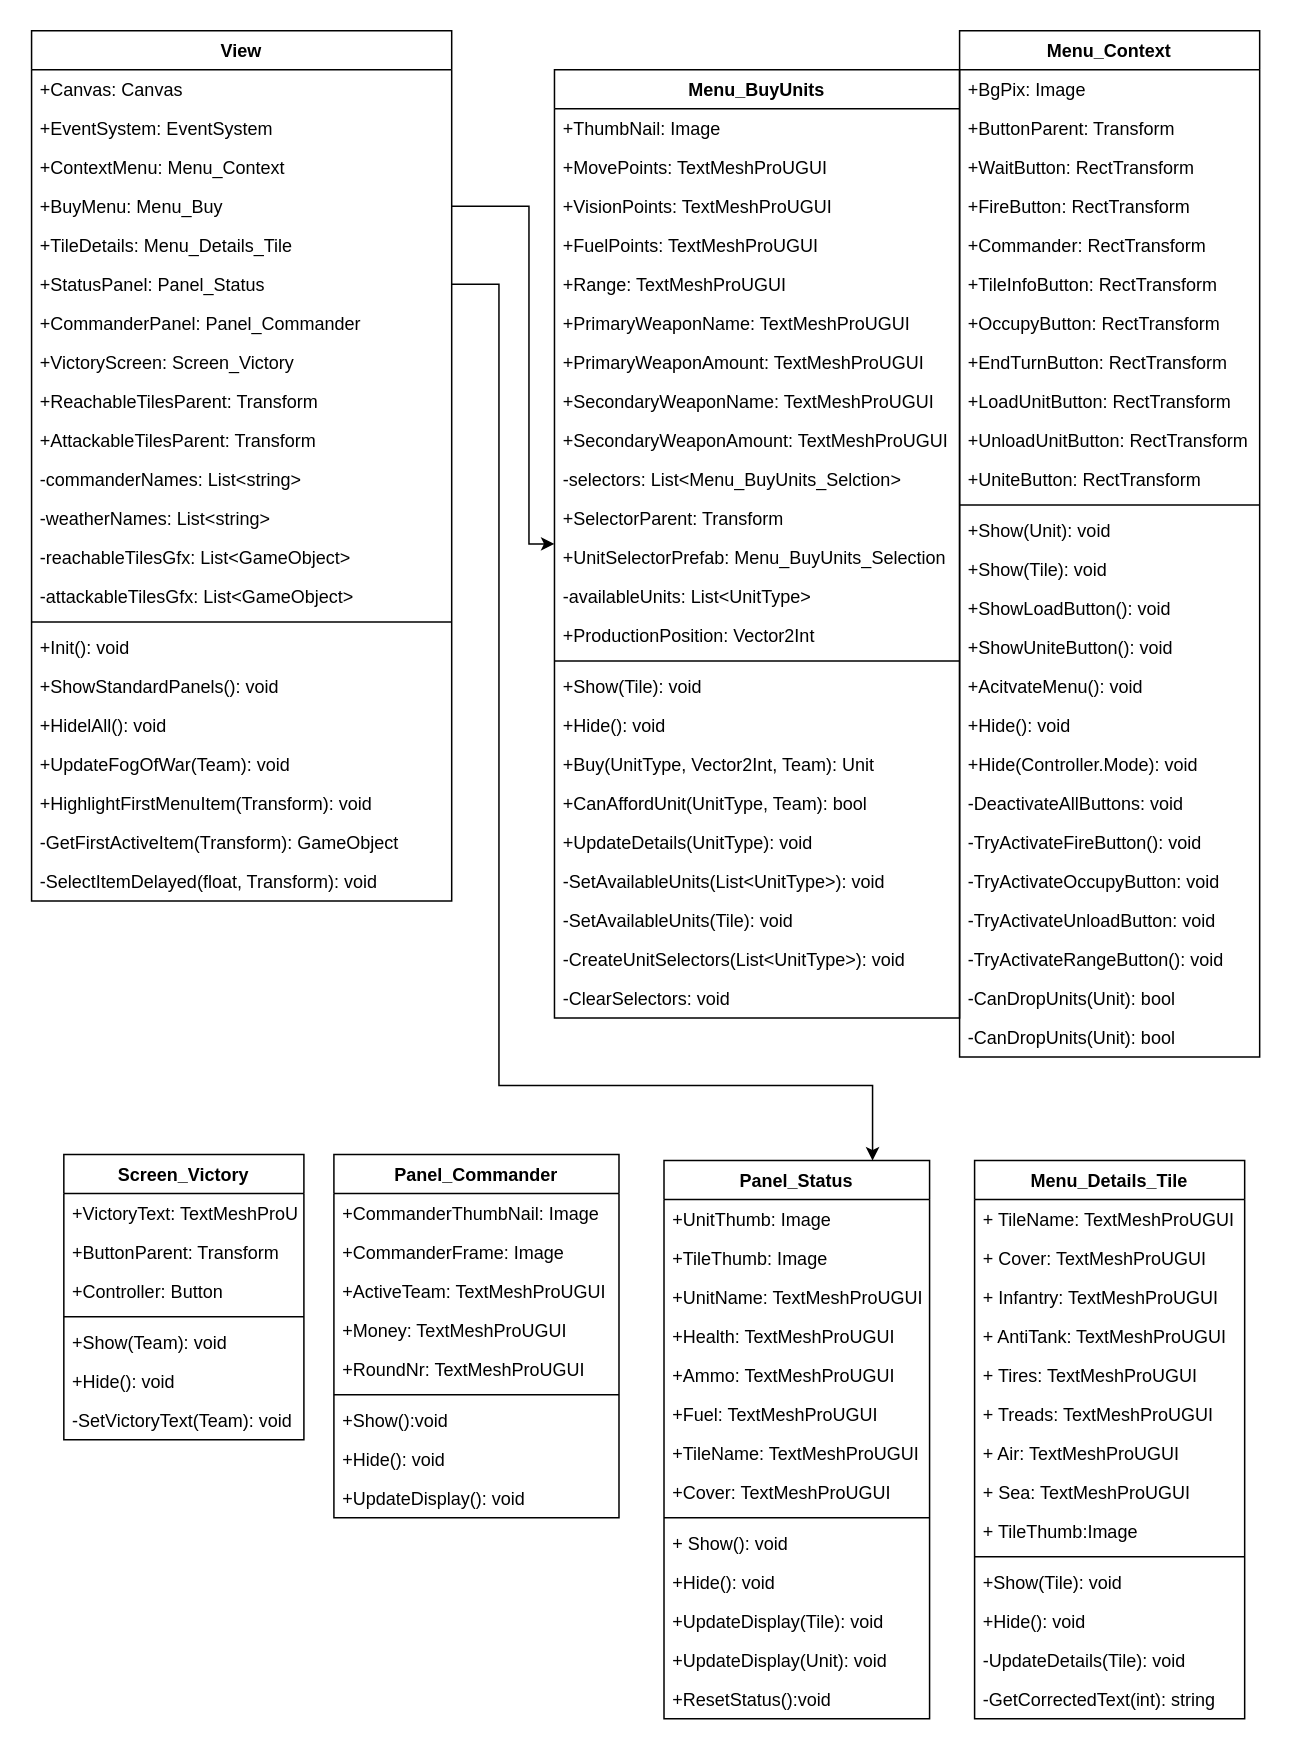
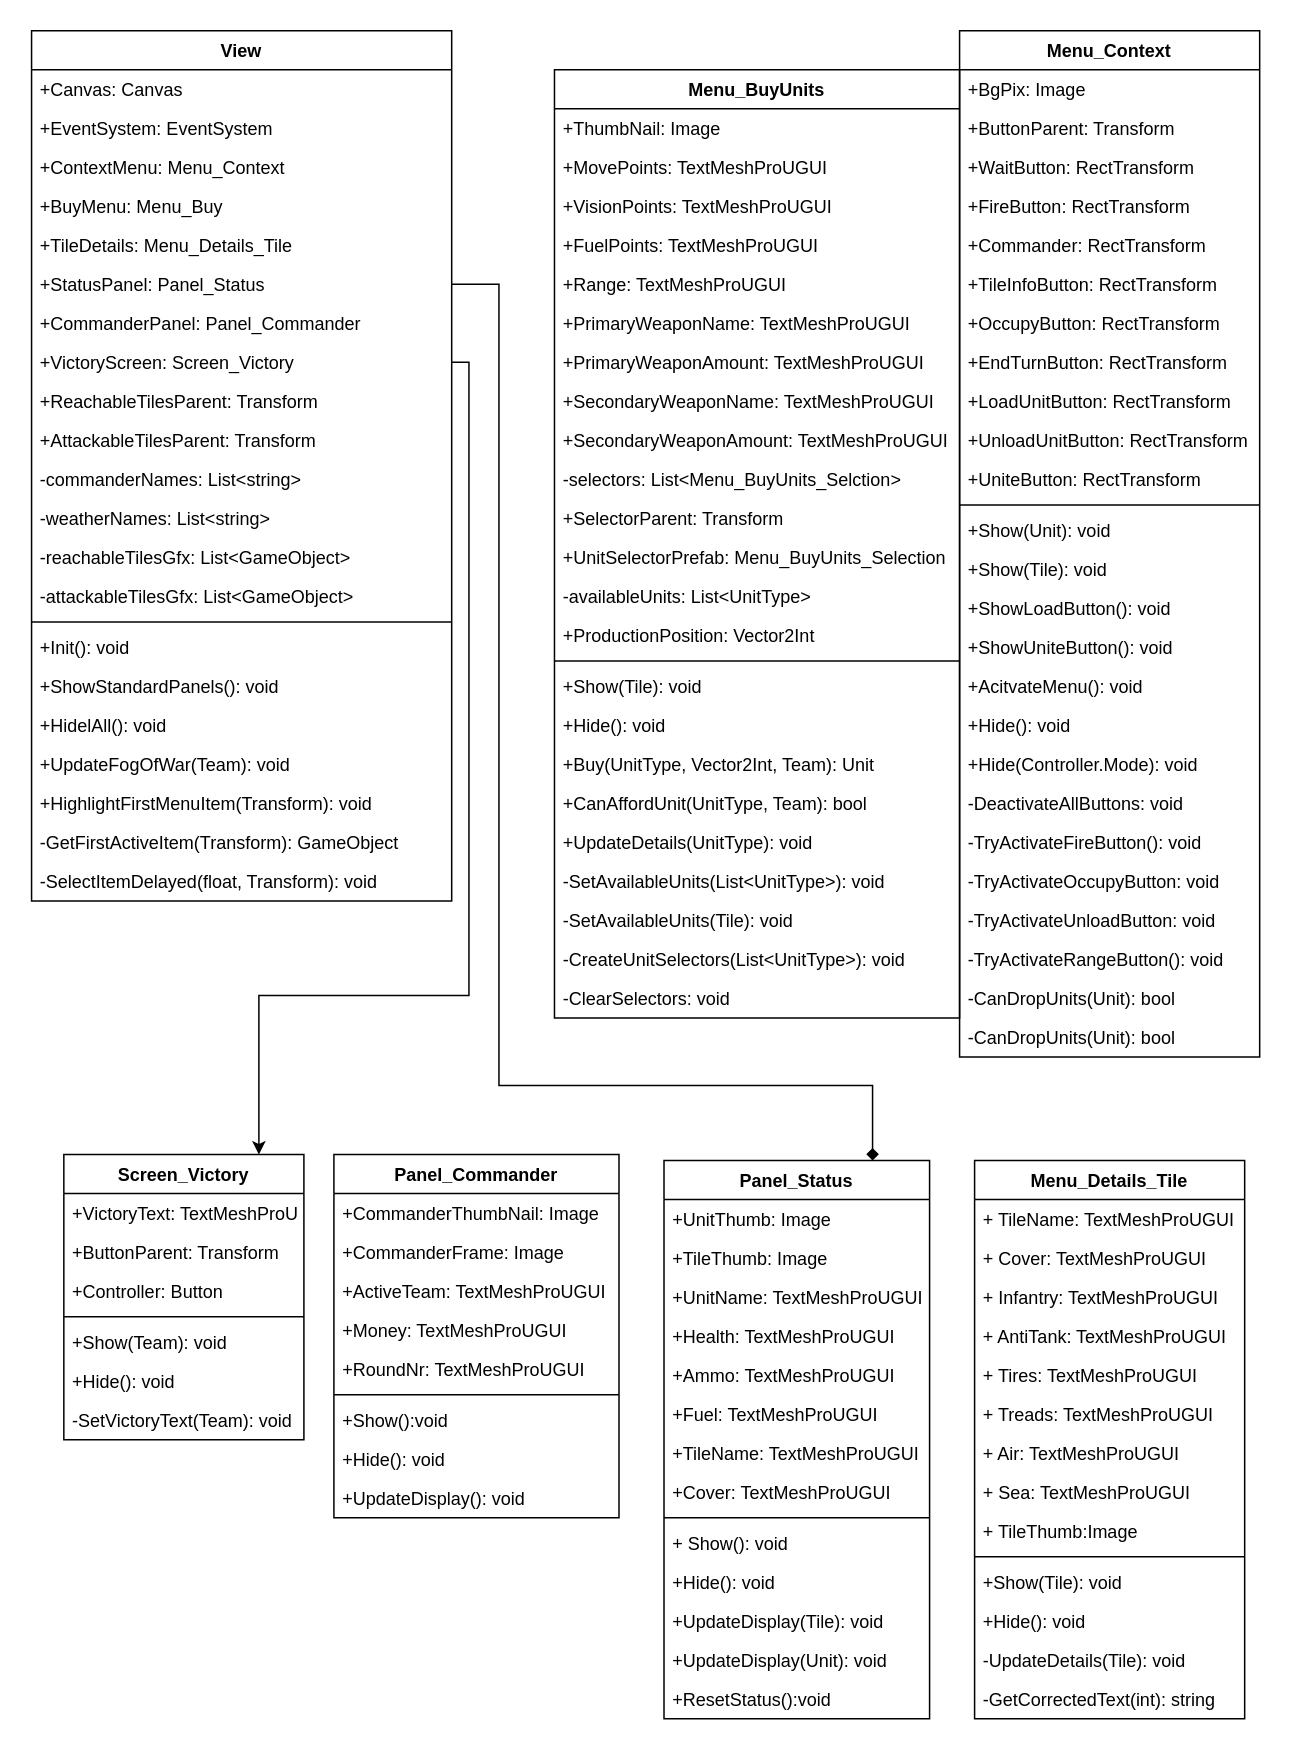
edge "+BuyMenu: Menu_Buy" -> "Menu_BuyUnits": removed
edge "+VictoryScreen: Screen_Victory" -> "Screen_Victory": added
edge "+StatusPanel: Panel_Status" -> "Panel_Status": arrowhead classic -> diamond
